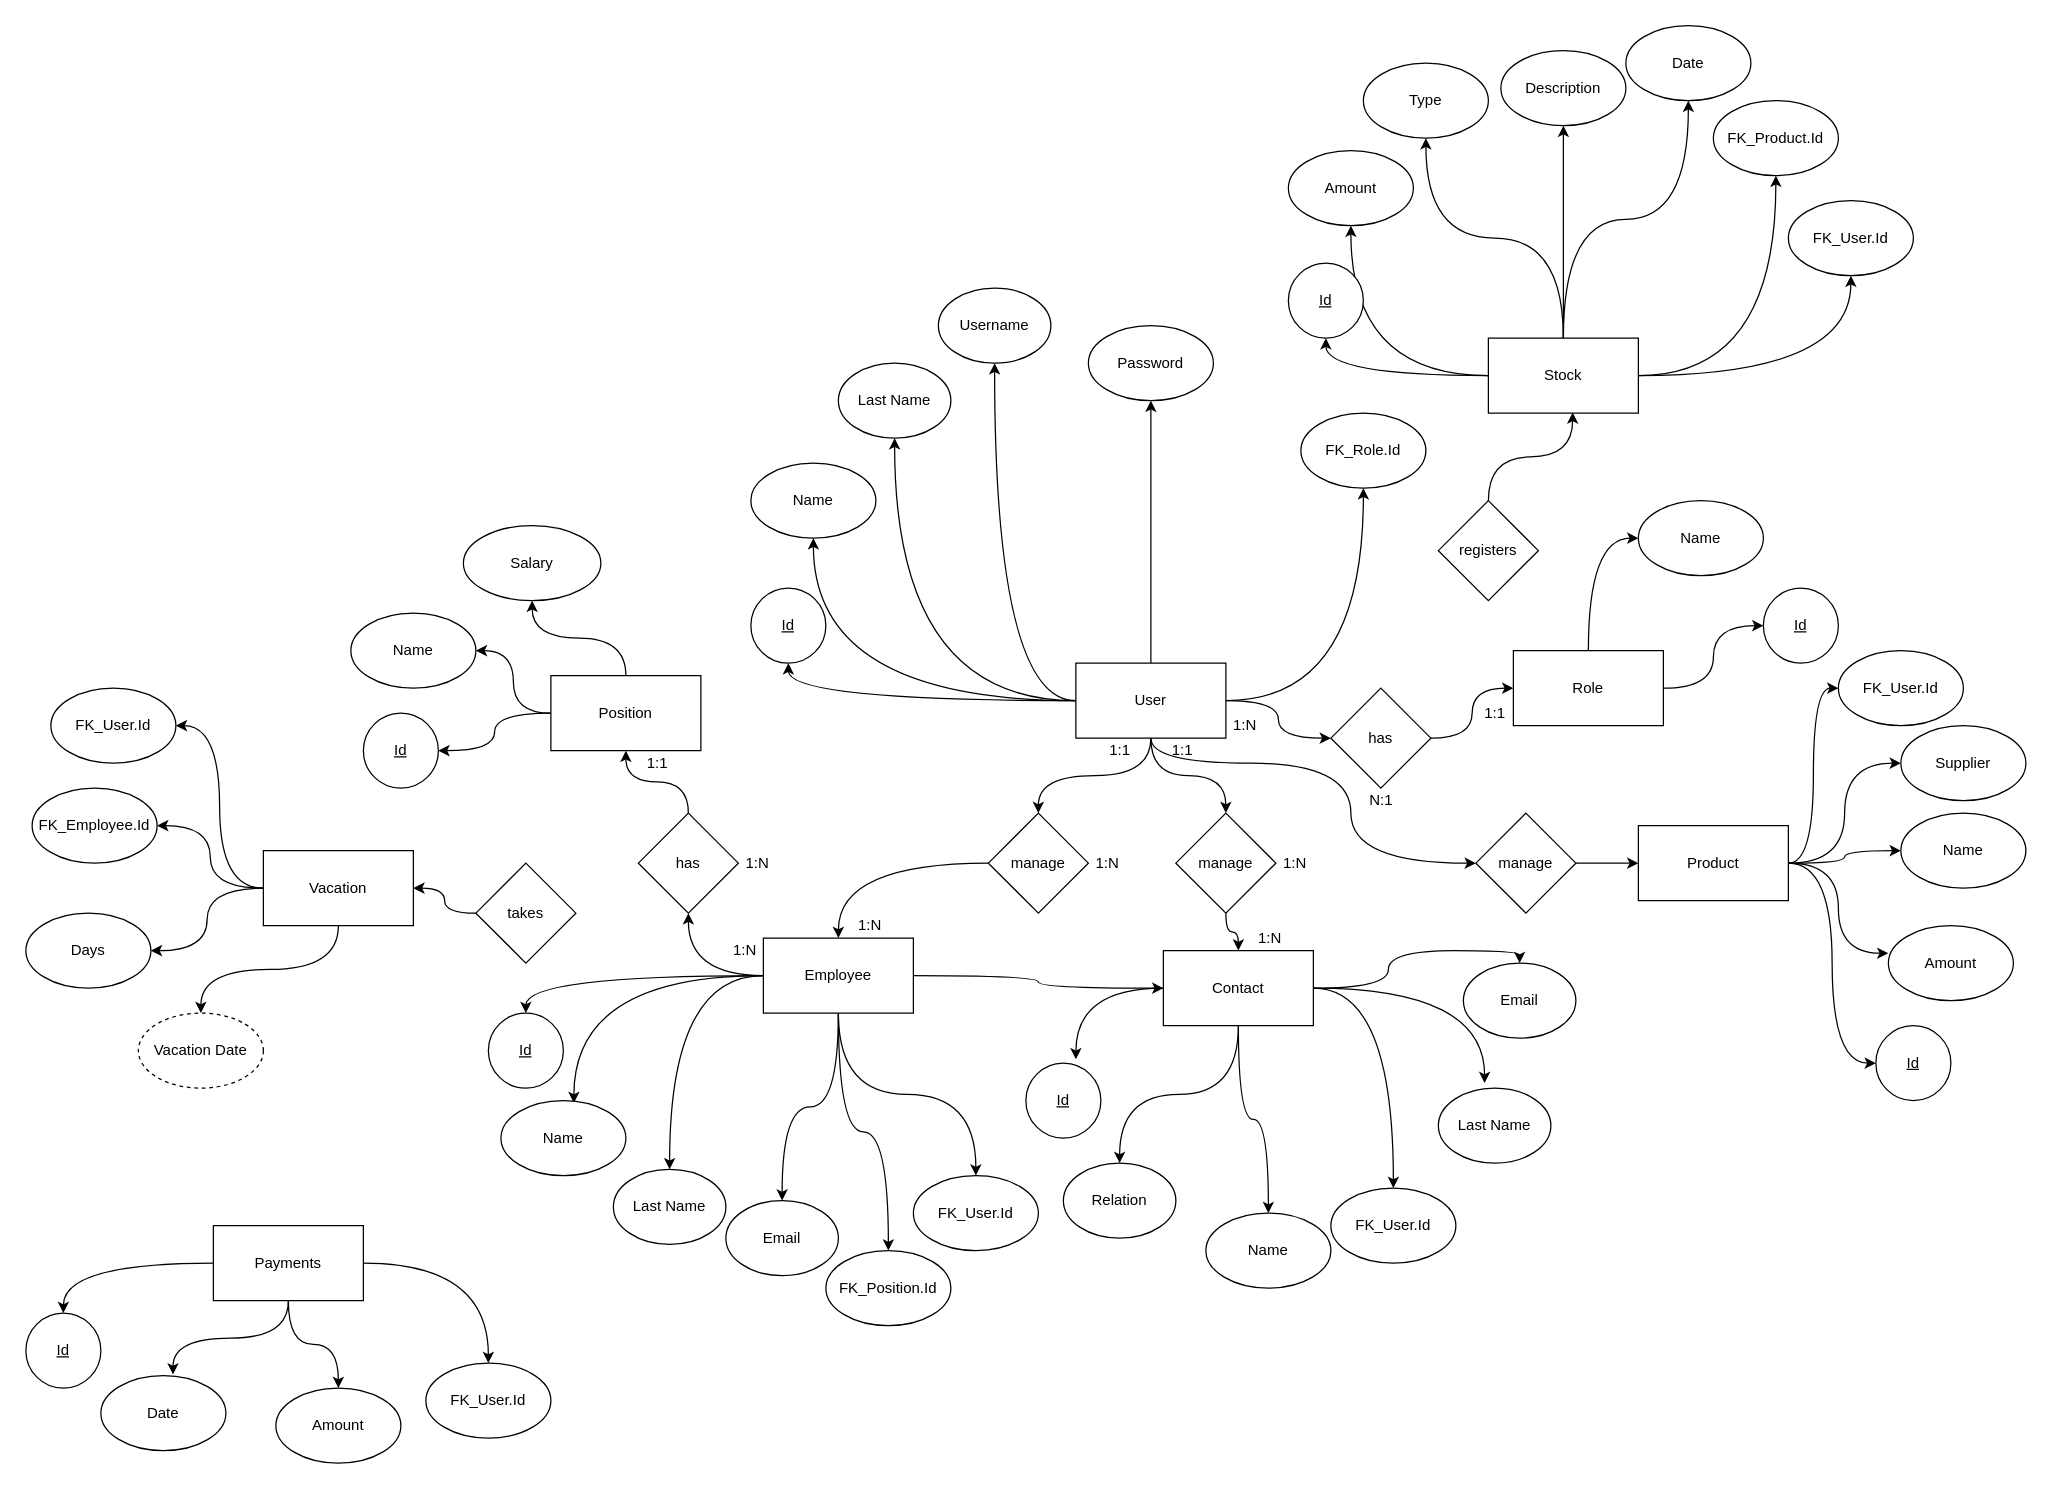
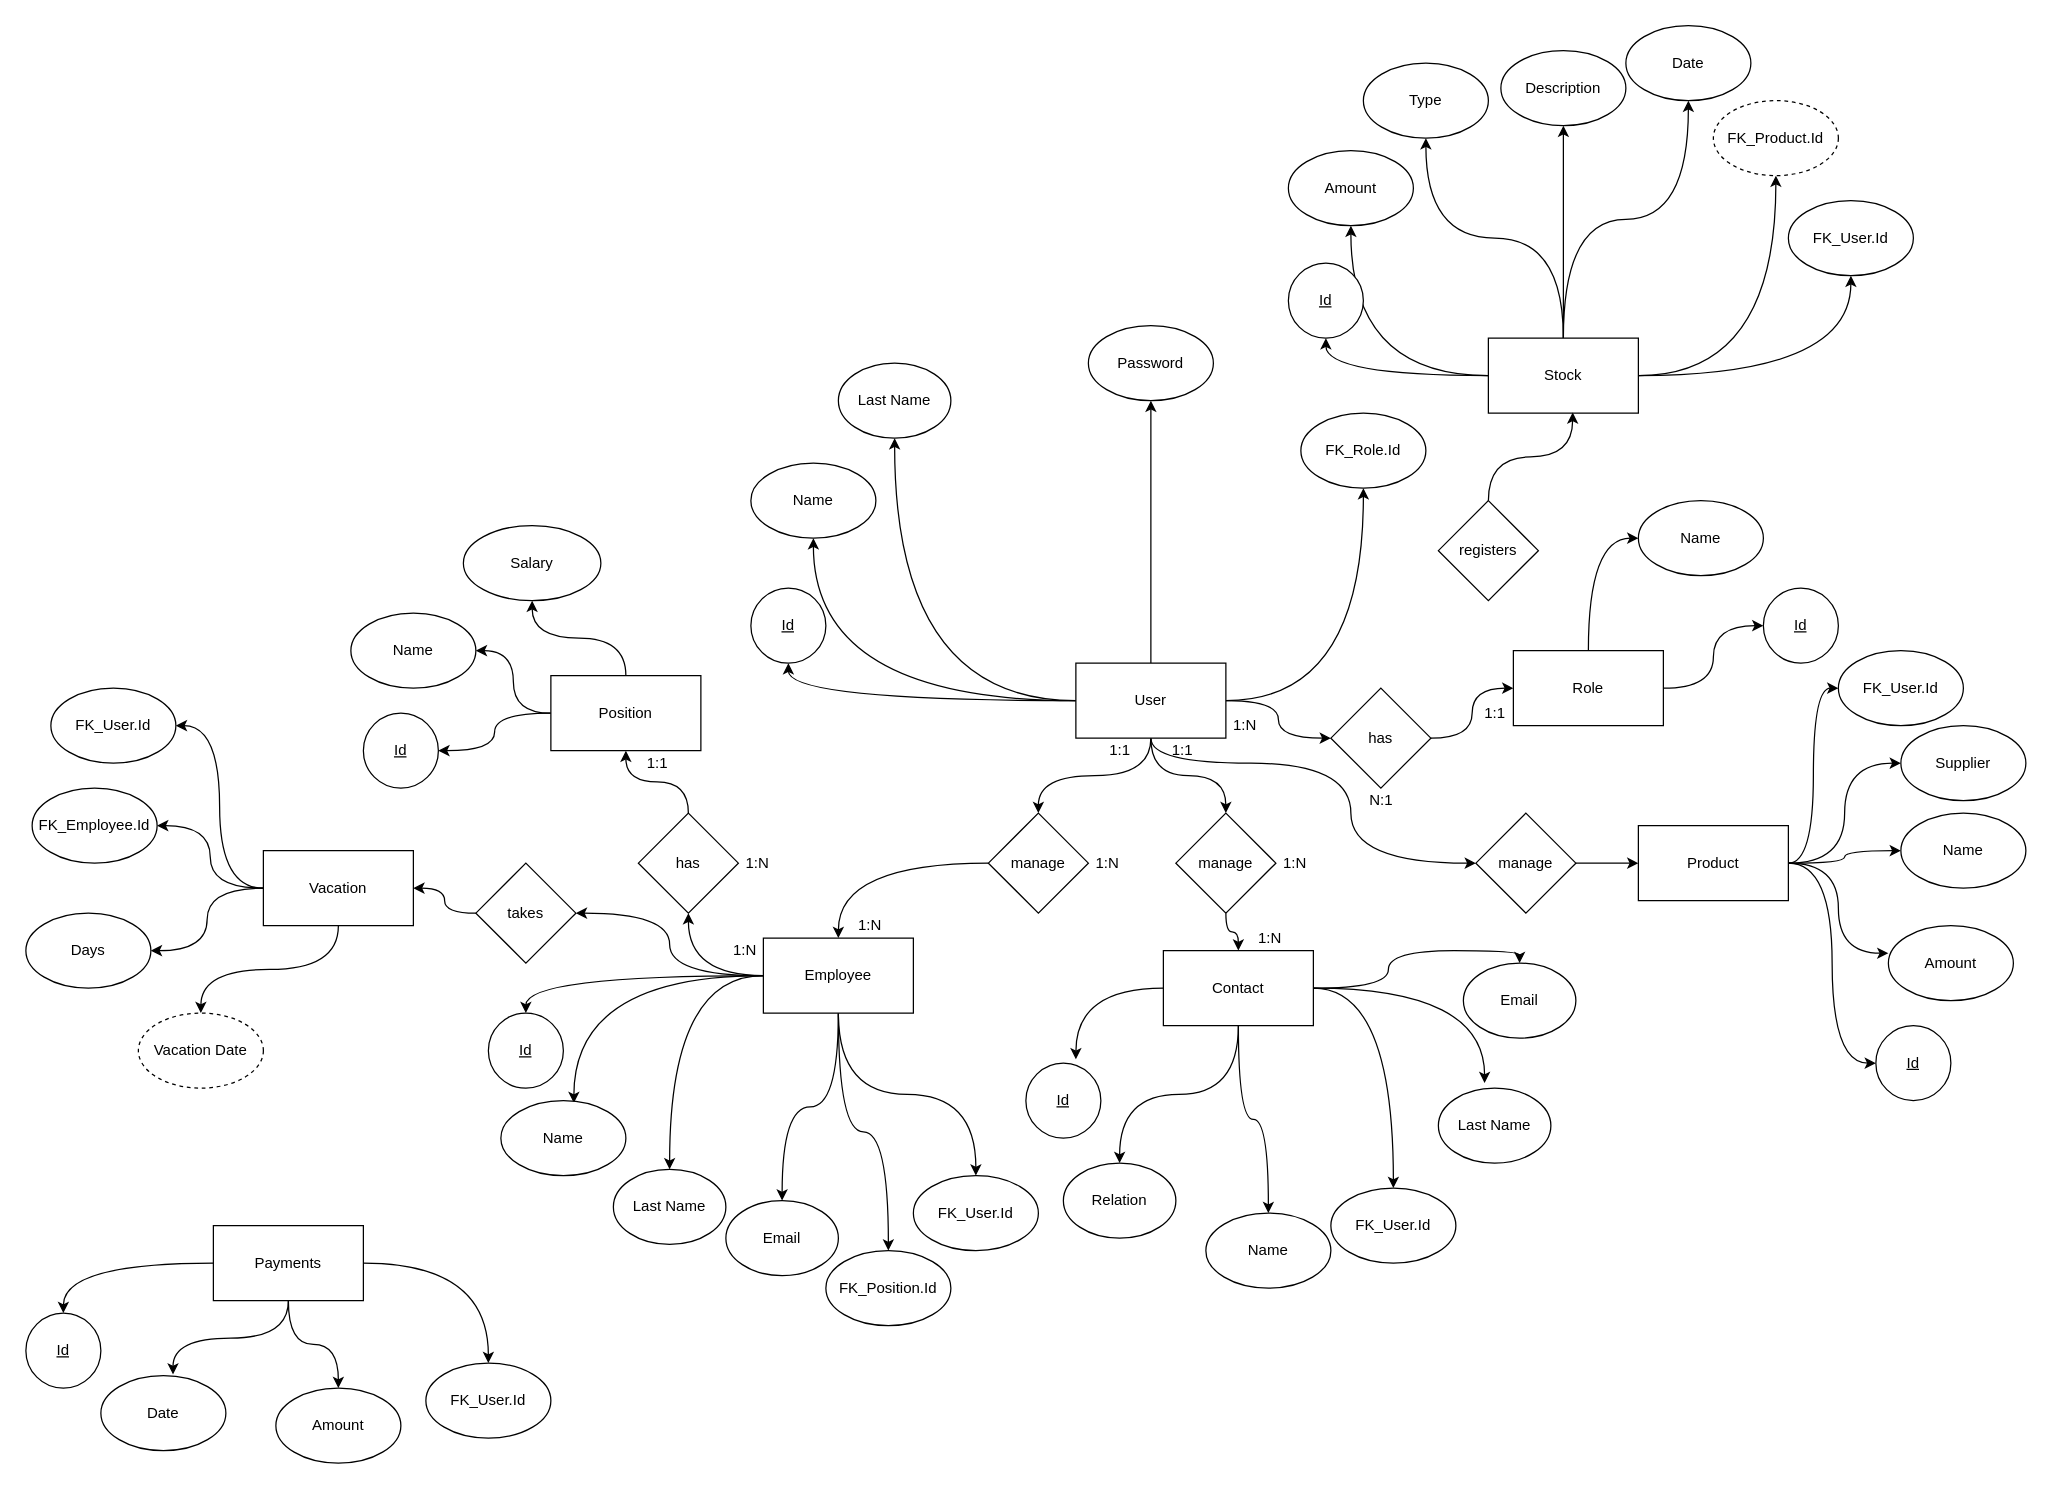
node "FK_Product.Id": style solid -> dashed
node "Username": removed
edge "User" -> "Username": removed
edge "Employee" -> "Contact": now "Employee" -> "takes"
